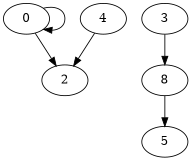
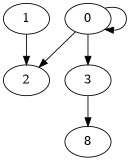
node "4": label "4" -> "1"
edge "0" -> "3": added
node "5": removed
